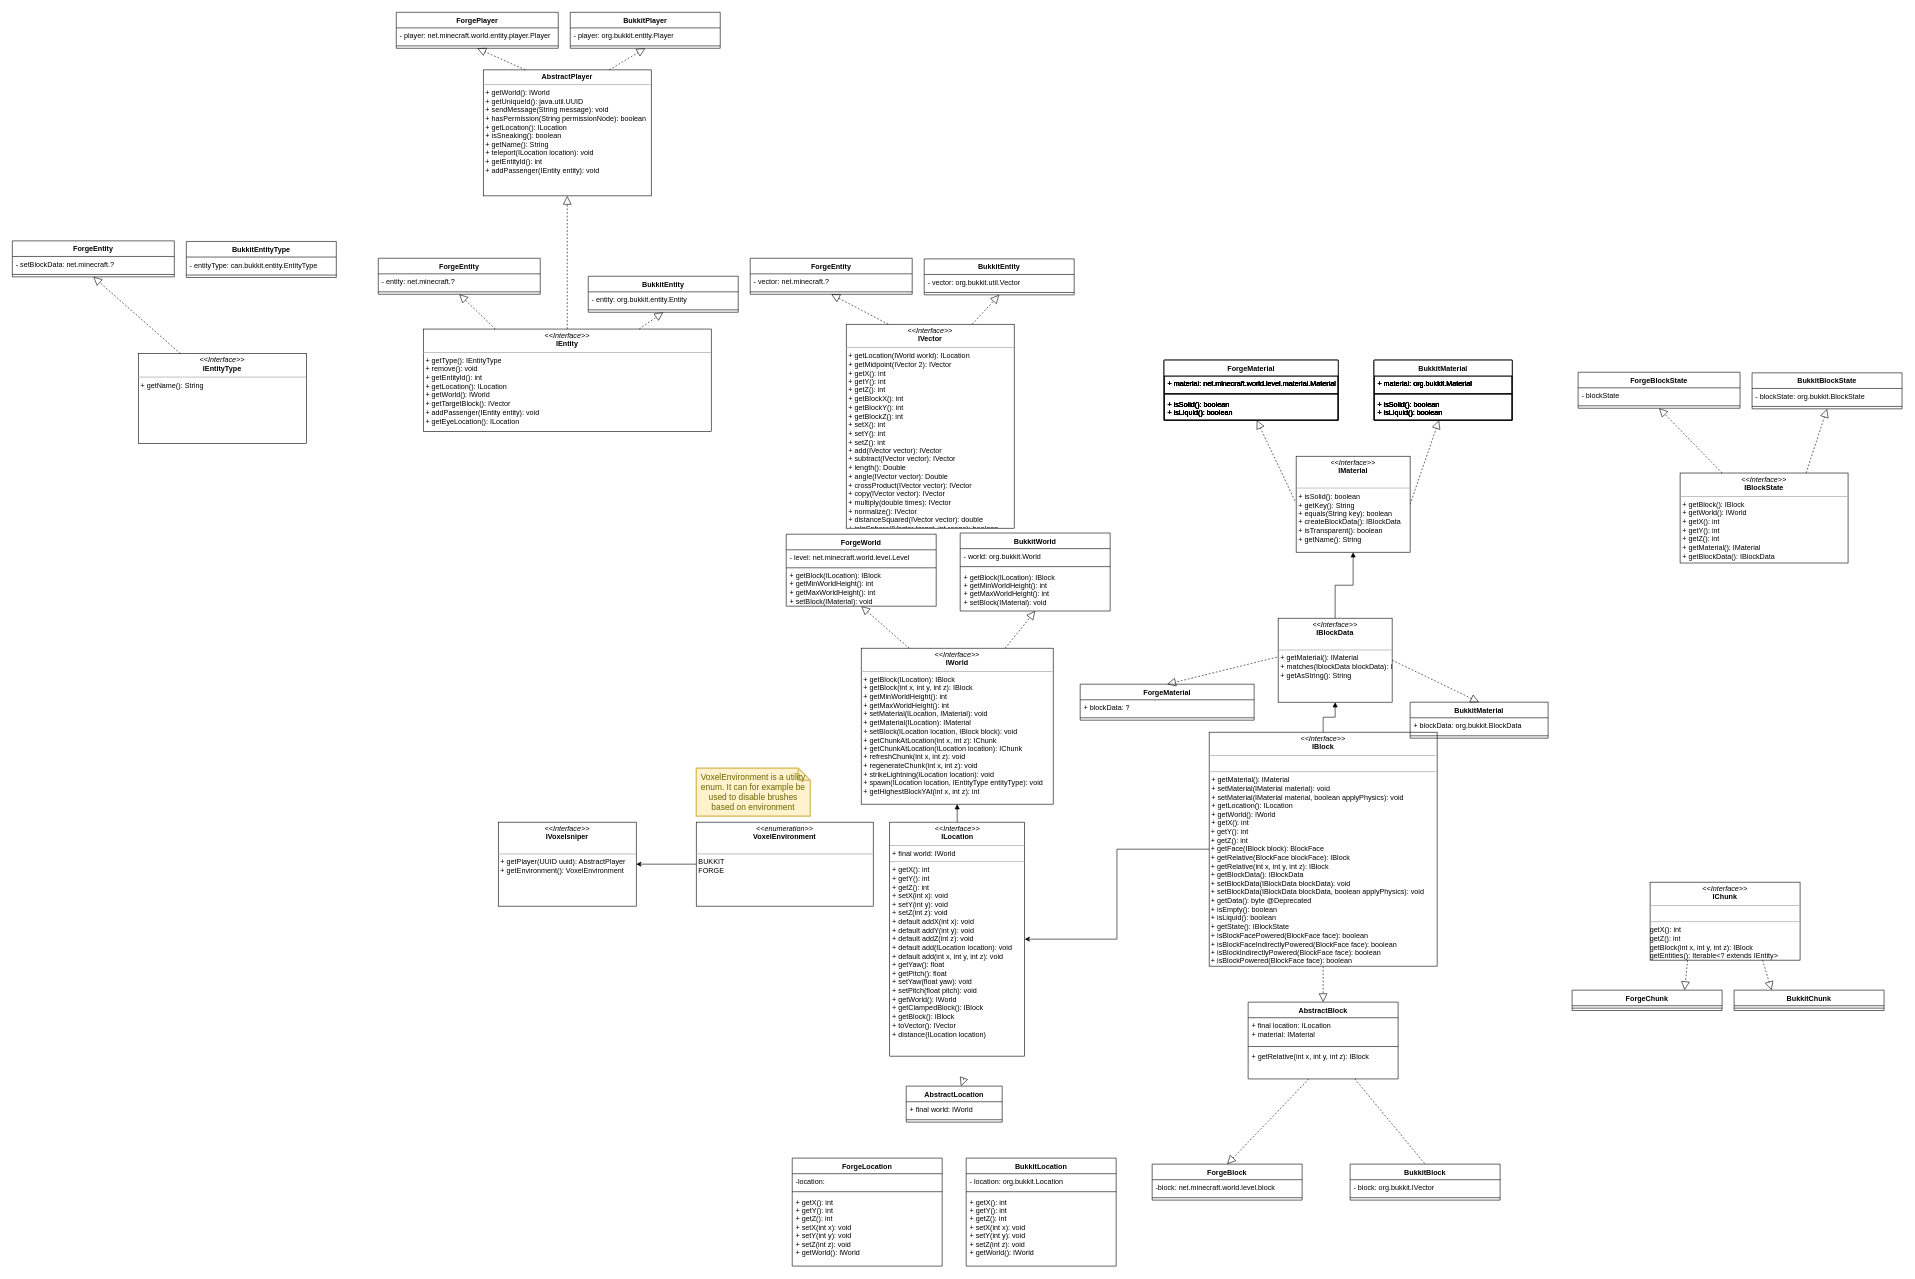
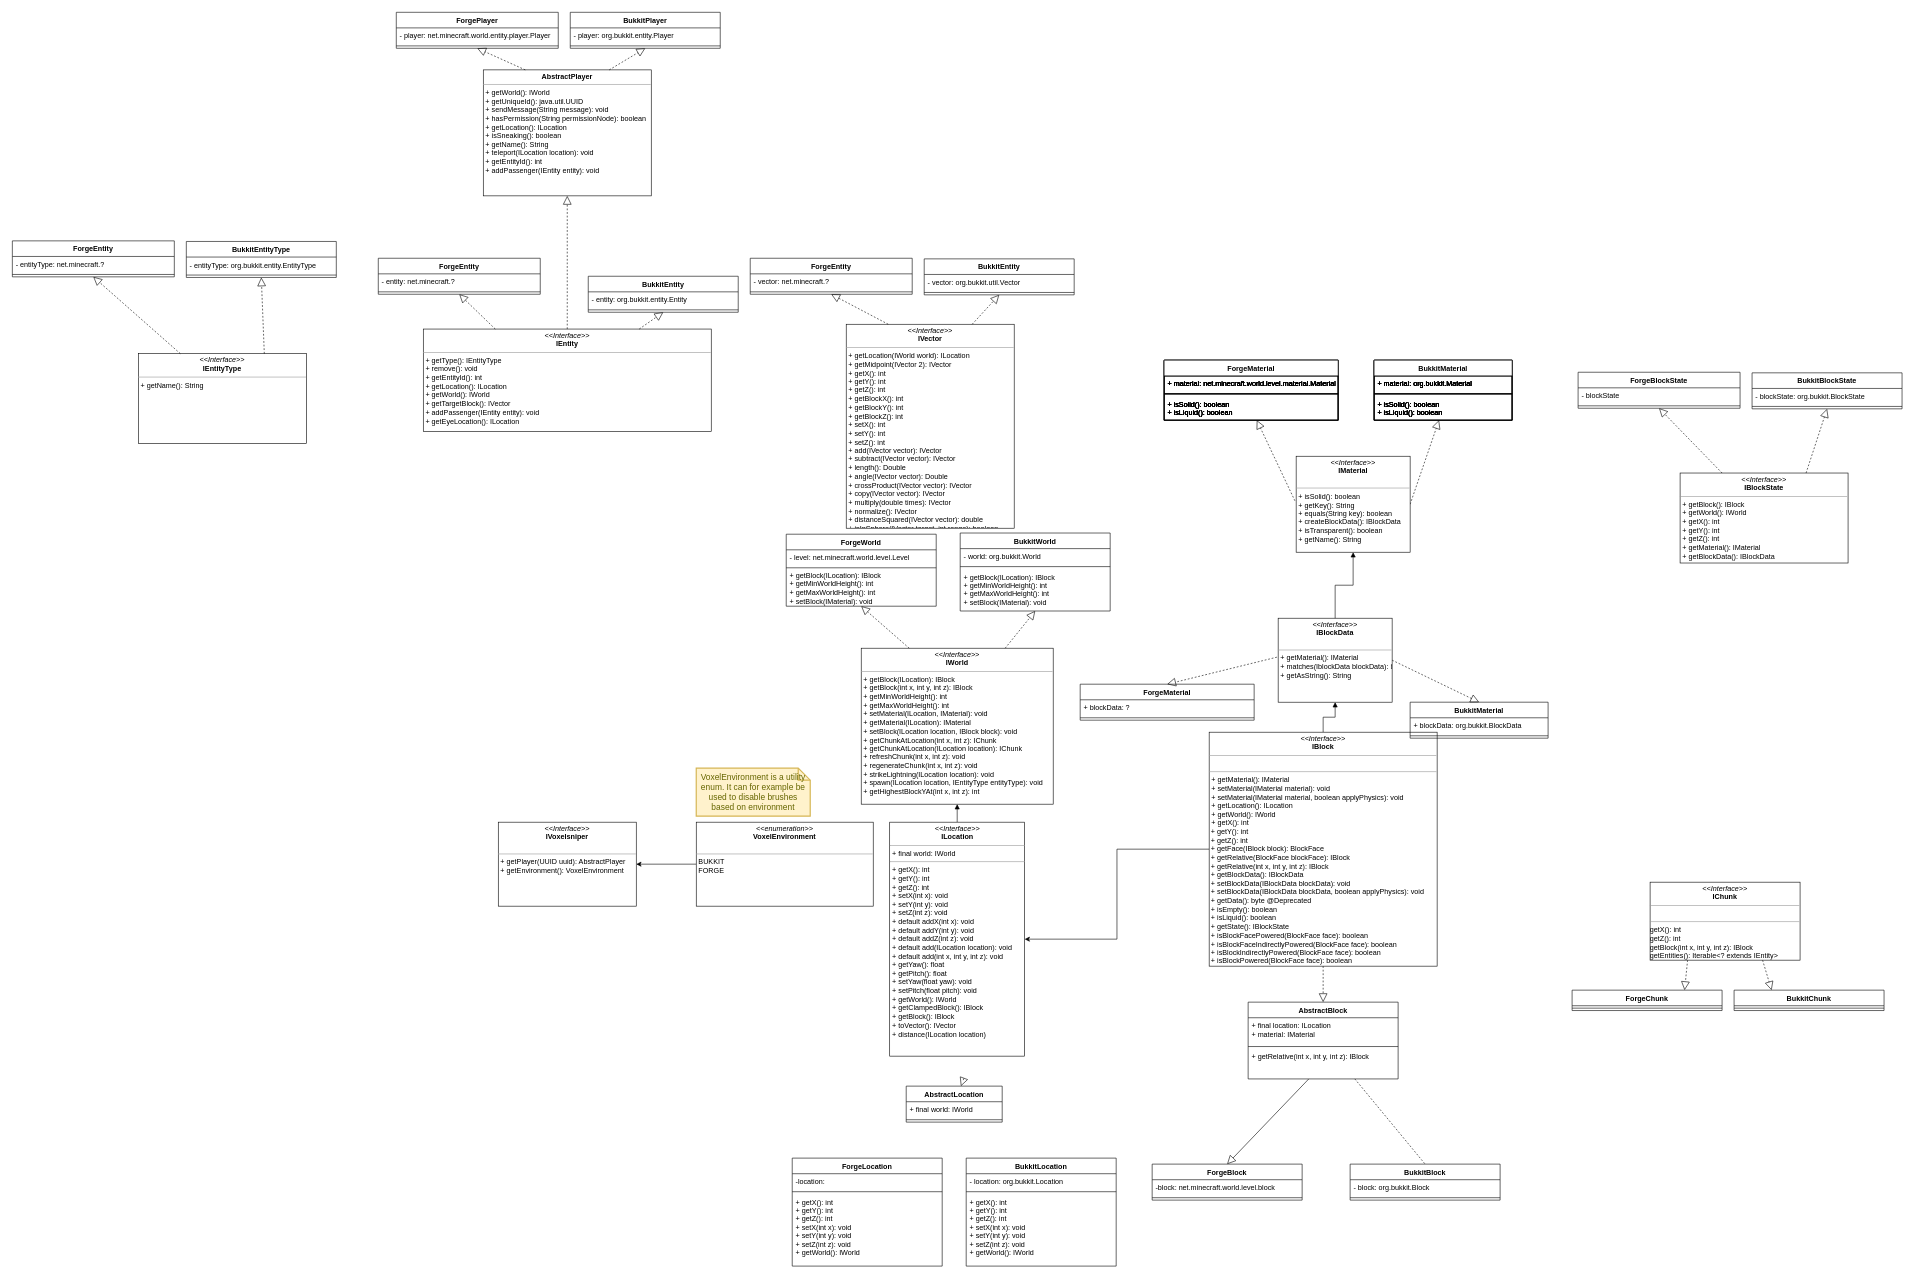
node "- setBlockData: net.minecraft.?": label "- setBlockData: net.minecraft.?" -> "- entityType: net.minecraft.?"
node "- entityType: can.bukkit.entity.EntityType": label "- entityType: can.bukkit.entity.EntityType" -> "- entityType: org.bukkit.entity.EntityType"
edge "<<Interface>> IEntityType + getName(): String" -> "BukkitEntityType": added
edge "+ getRelative(int x, int y, int z): IBlock" -> "ForgeBlock": style dashed -> solid
node "- block: org.bukkit.IVector": label "- block: org.bukkit.IVector" -> "- block: org.bukkit.Block"
